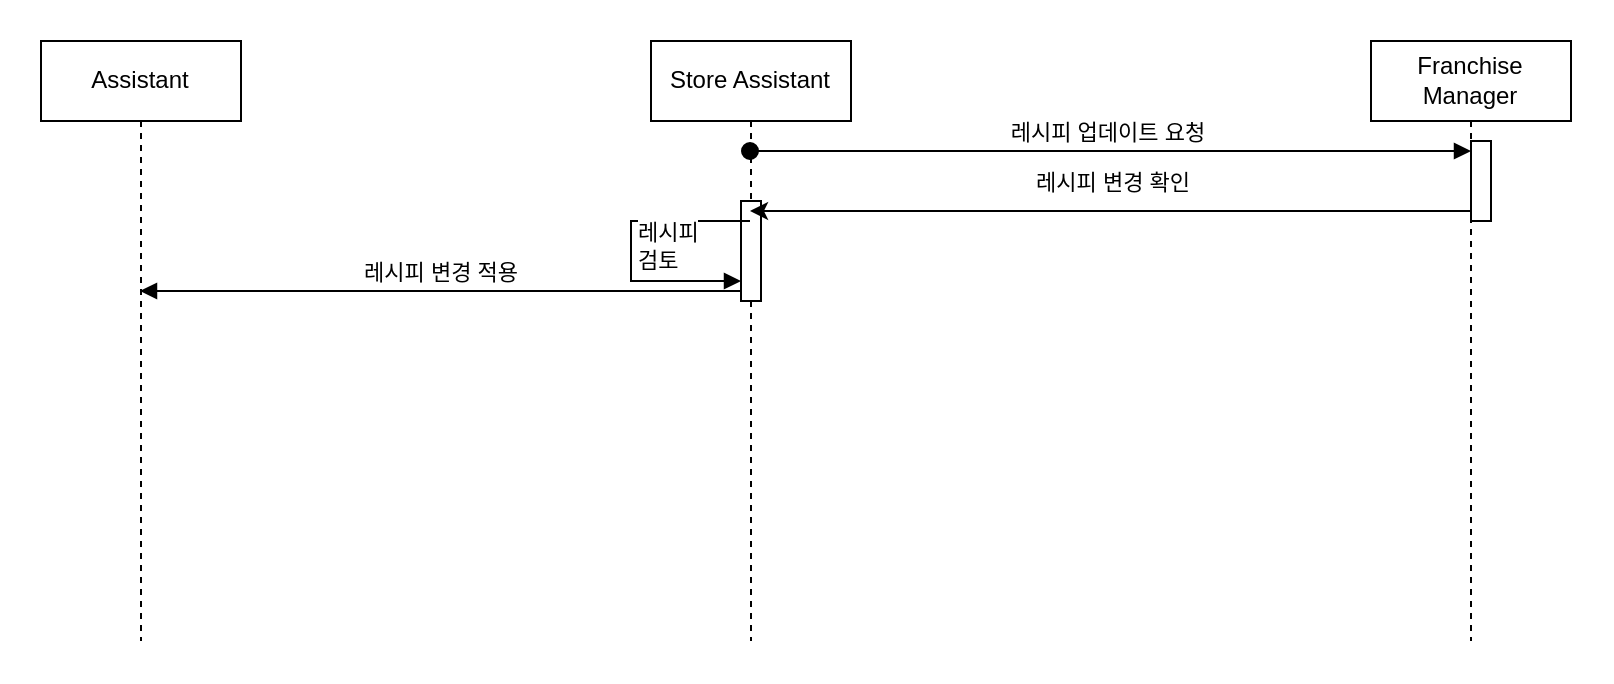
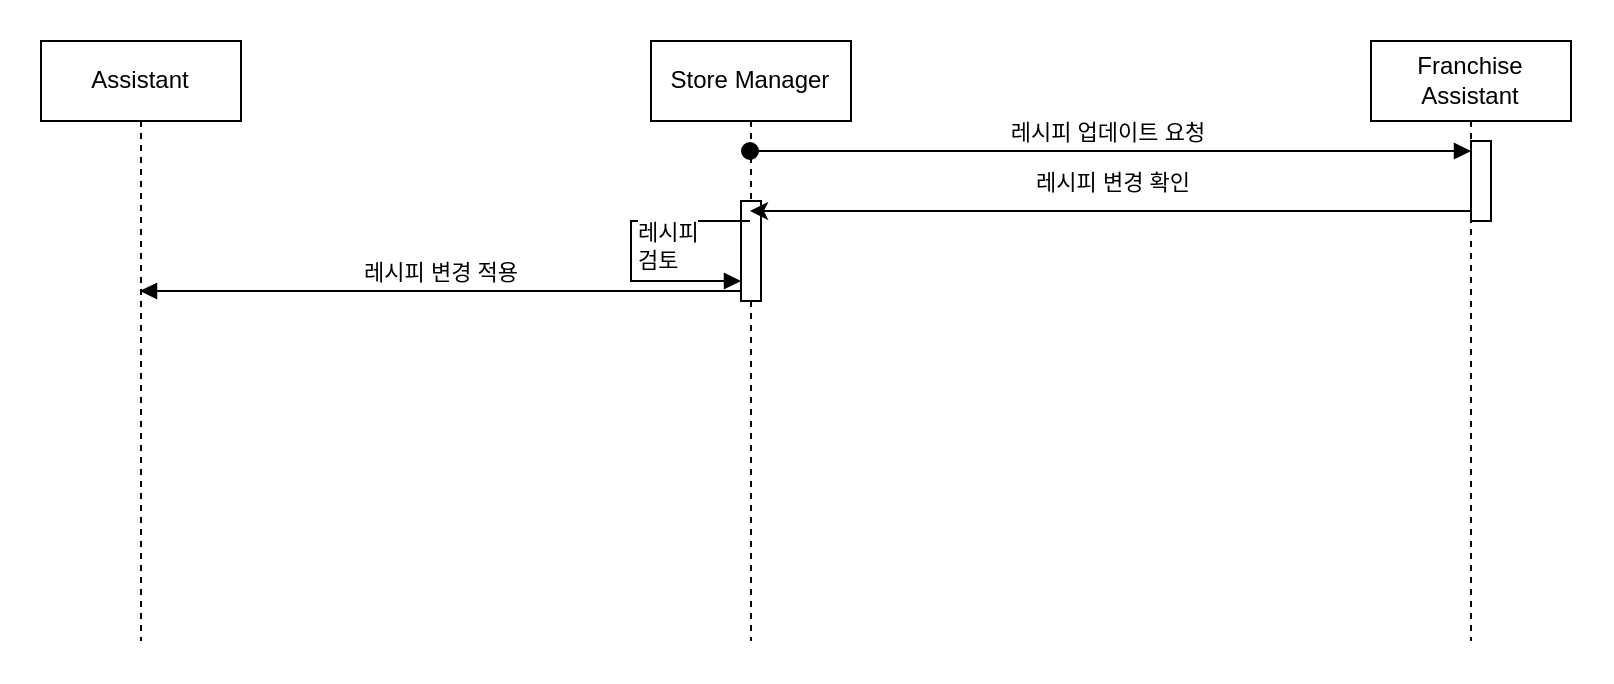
node "Store Assistant": label "Store Assistant" -> "Store Manager"
node "Franchise Manager": label "Franchise Manager" -> "Franchise Assistant"
